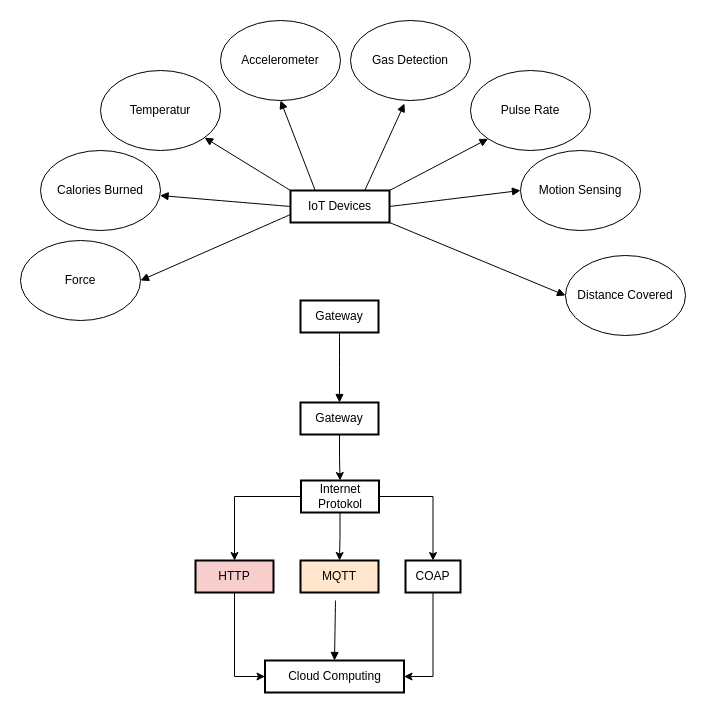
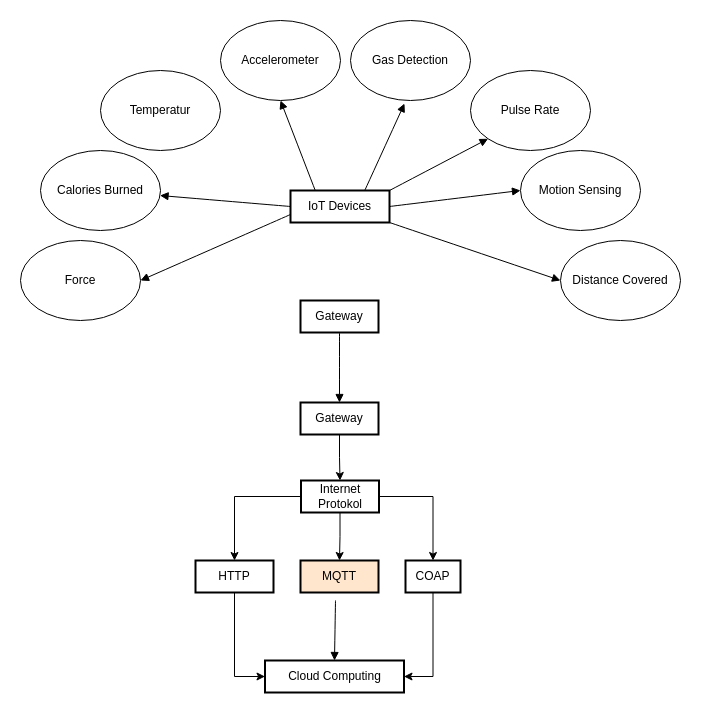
edge "IoT Devices" -> "Temperatur": removed
node "Distance Covered": moved (626, 296) -> (621, 281)
node "HTTP": fillcolor #f8cecc -> #ffffff
